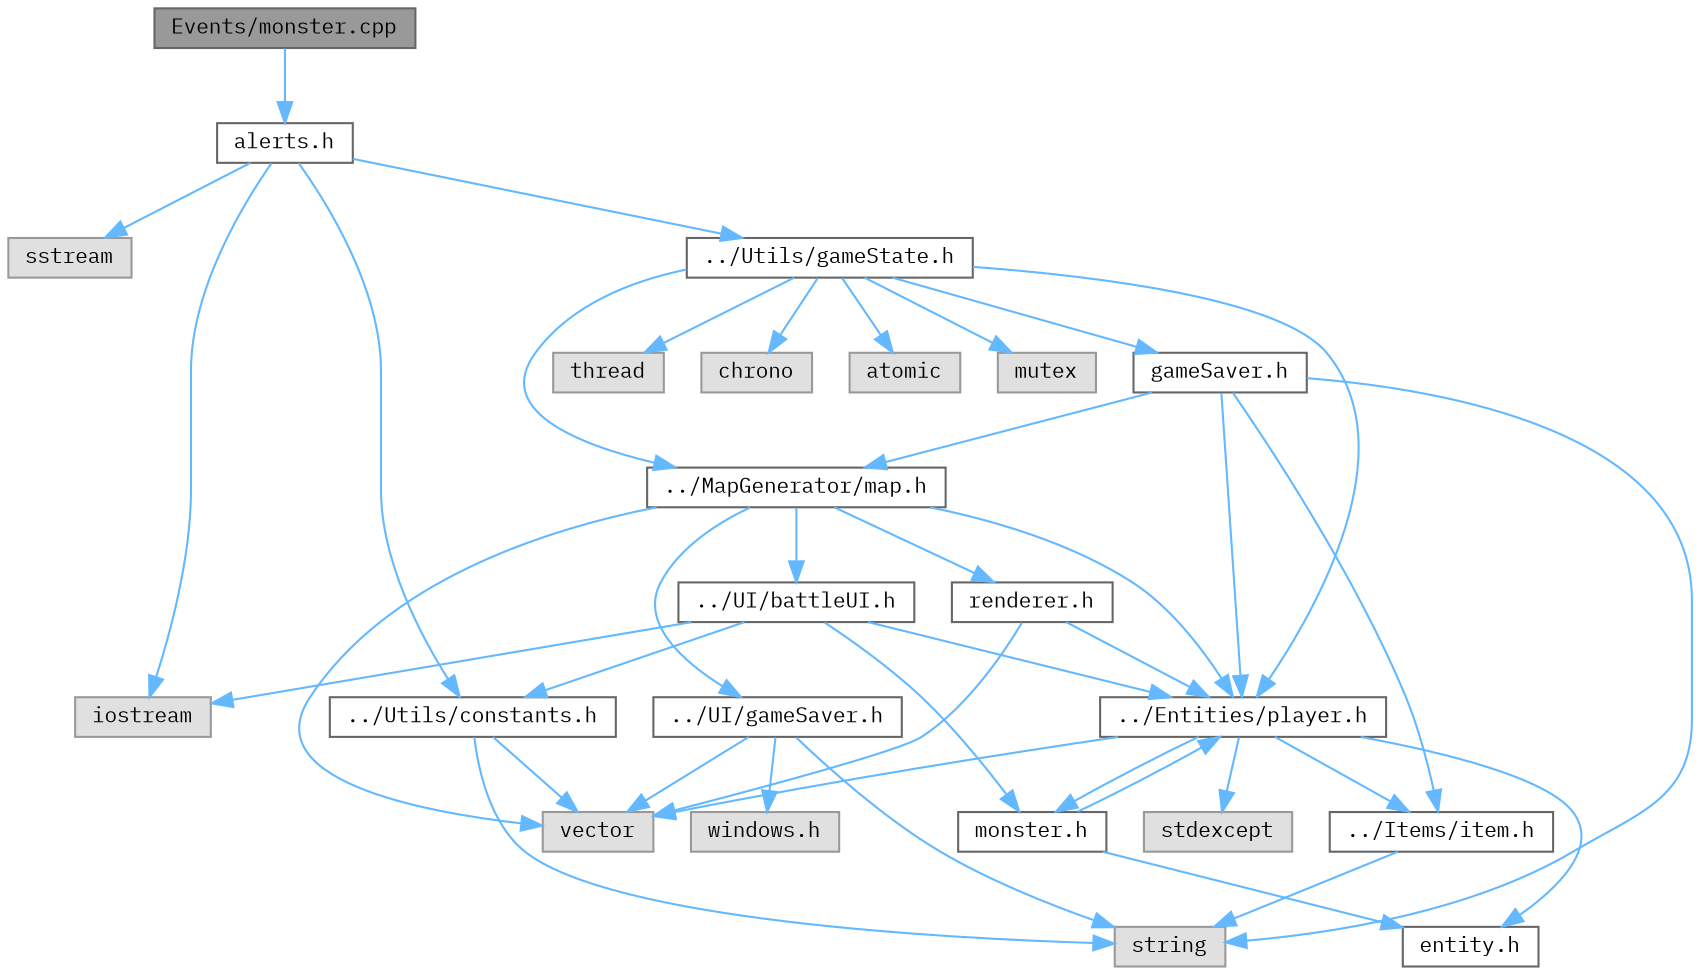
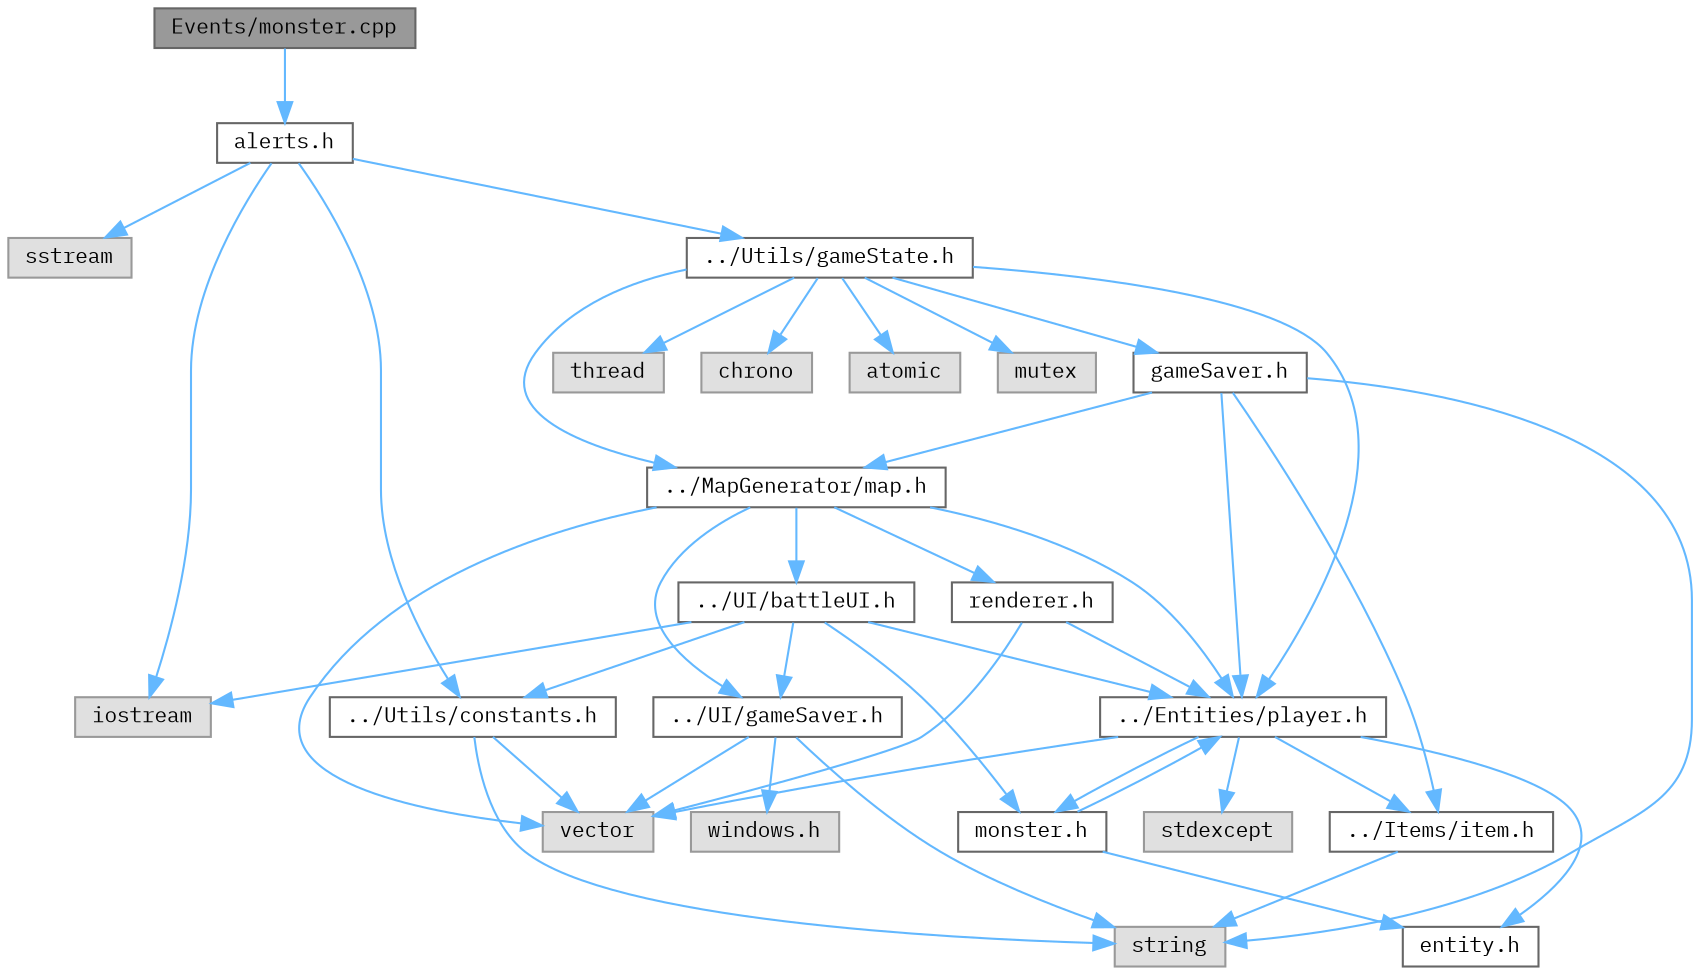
edge "../UI/battleUI.h" -> "../UI/gameSaver.h": added
